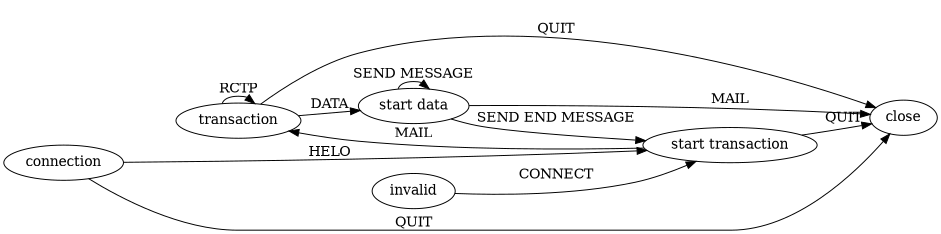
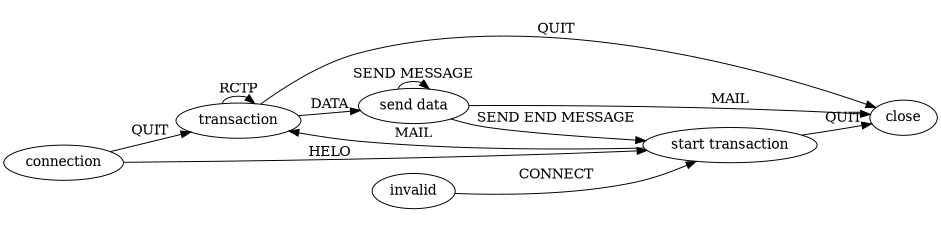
node "start data": label "start data" -> "send data"
edge "connection" -> "close": now "connection" -> "transaction"
